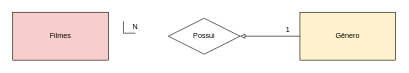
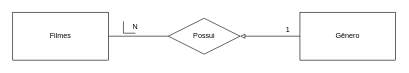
node "Filmes": fillcolor #f8cecc -> #ffffff
edge "Filmes" -- "Possui": added
node "Gênero": fillcolor #fff2cc -> #ffffff
